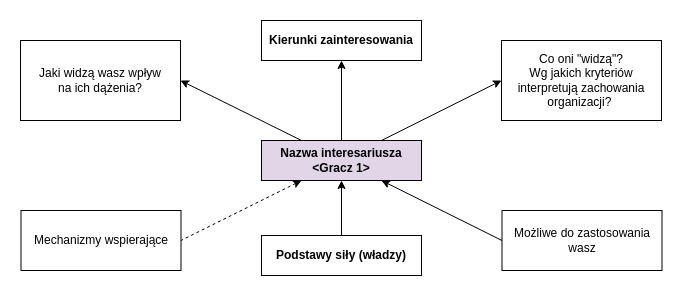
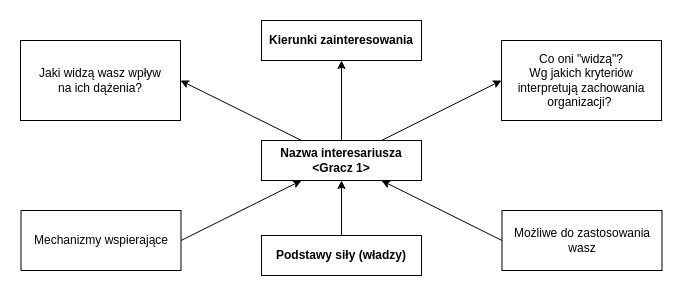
node "Nazwa interesariusza <Gracz 1>": fillcolor #e1d5e7 -> #ffffff
edge "Mechanizmy wspierające" -> "Nazwa interesariusza <Gracz 1>": style dashed -> solid
